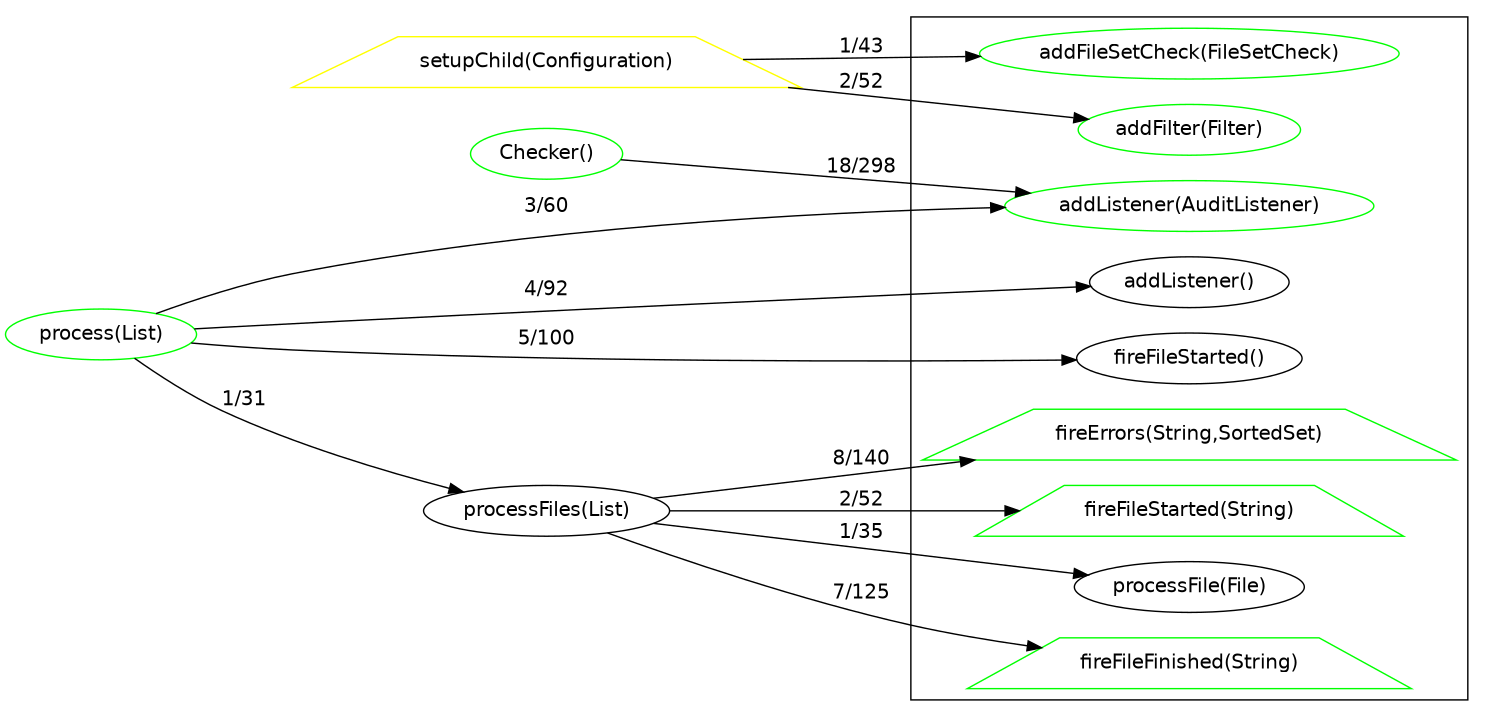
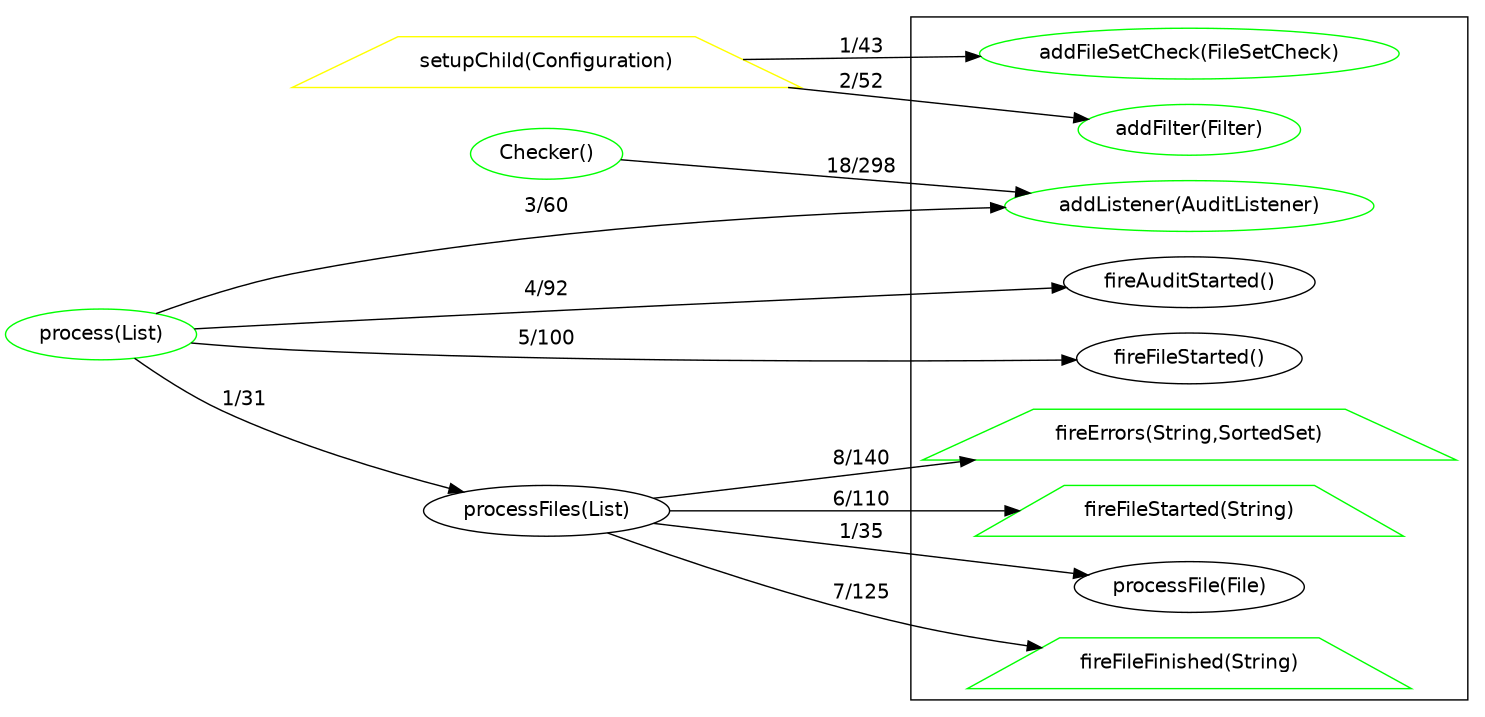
node "addListener()": label "addListener()" -> "fireAuditStarted()"
edge "processFiles(List)" -> "fireFileStarted(String)": label "2/52" -> "6/110"
